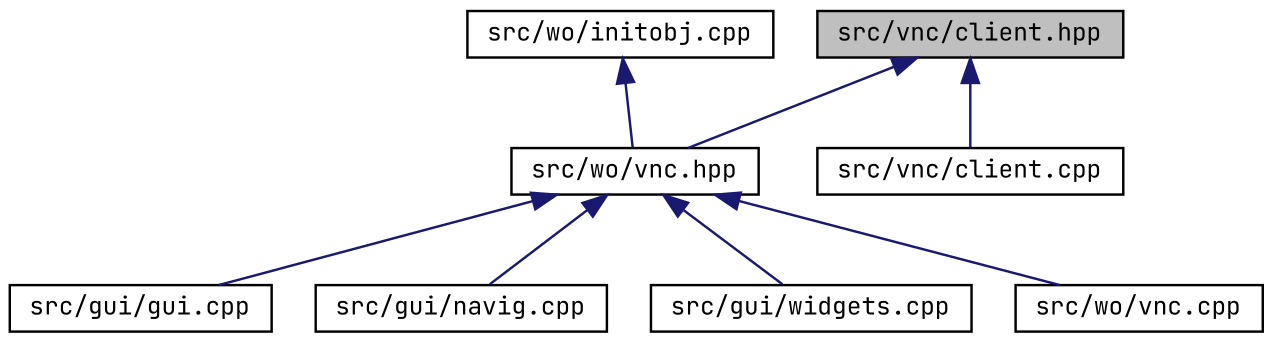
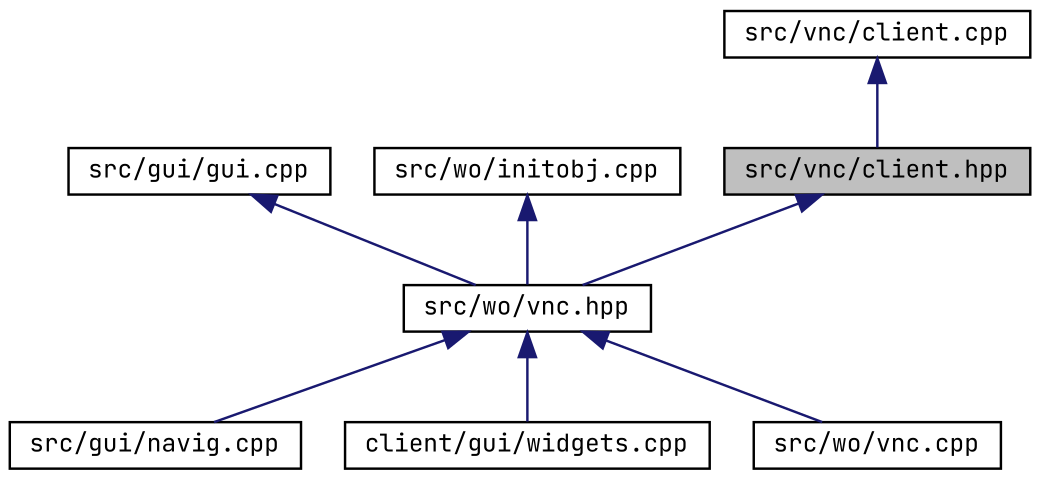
edge "src/vnc/client.cpp" -> "src/vnc/client.hpp": reversed
edge "src/gui/gui.cpp" -> "src/wo/vnc.hpp": reversed
node "src/gui/widgets.cpp": label "src/gui/widgets.cpp" -> "client/gui/widgets.cpp"
